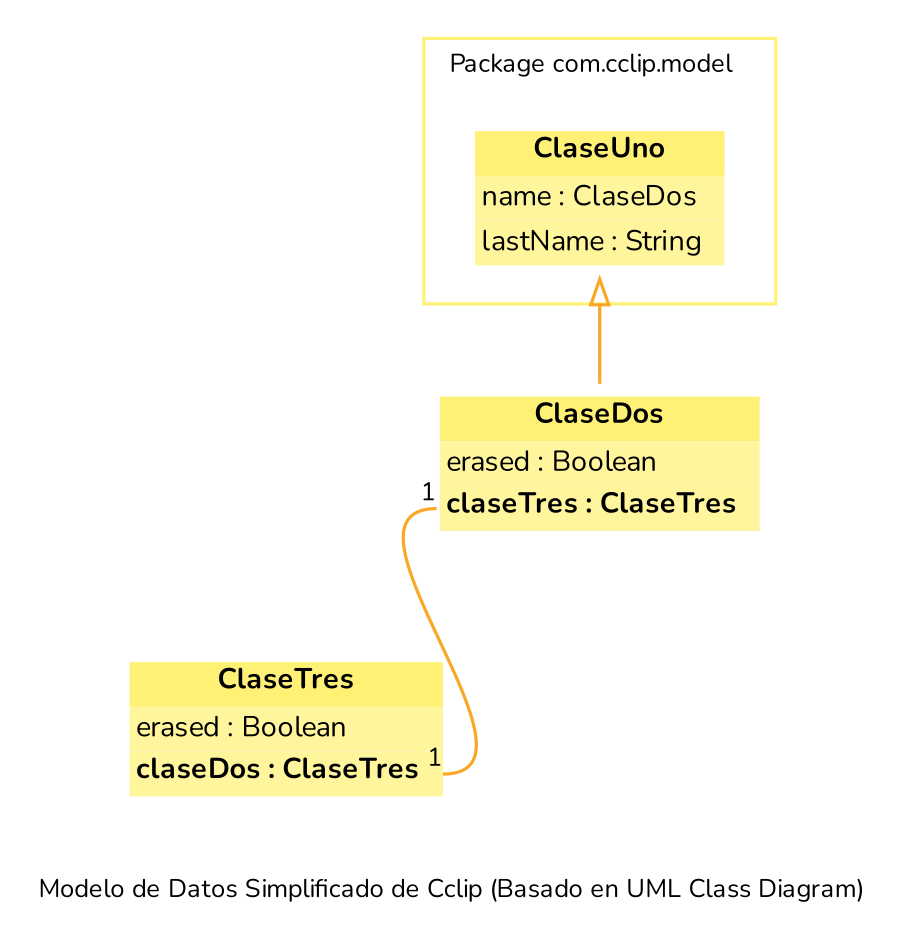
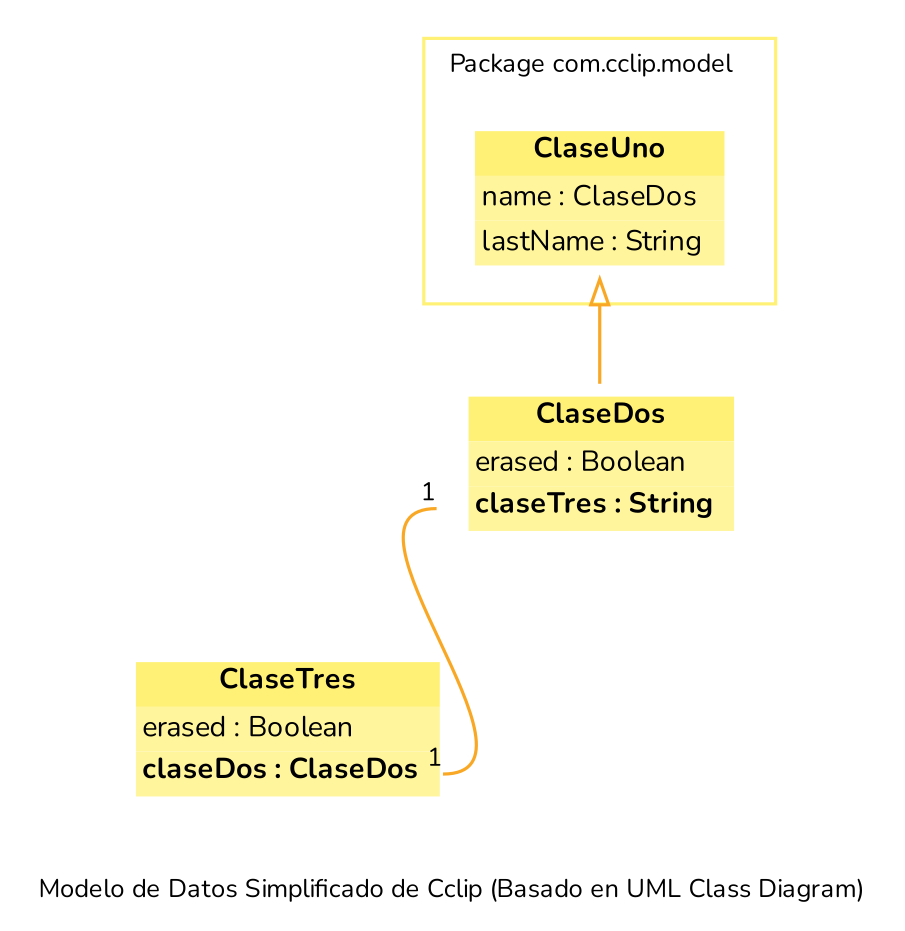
node "ClaseDos": text "claseTres : ClaseTres" -> "claseTres : String"
node "ClaseTres": text "claseDos : ClaseTres" -> "claseDos : ClaseDos"
